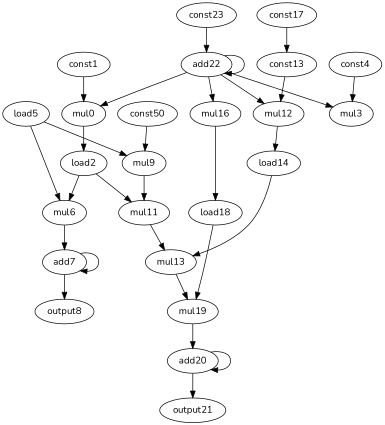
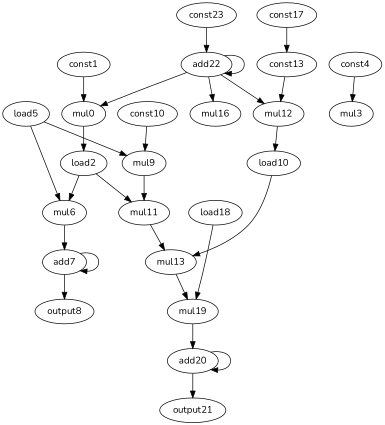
edge "add22" -> "mul3": removed
node "const50": label "const50" -> "const10"
edge "mul16" -> "load18": removed
node "load14": label "load14" -> "load10"
